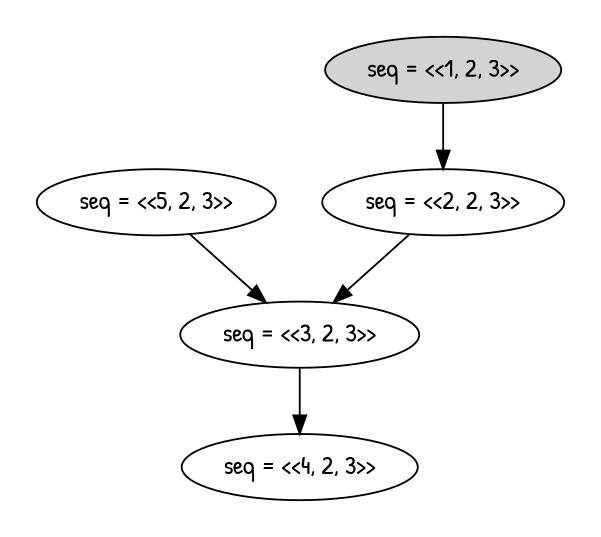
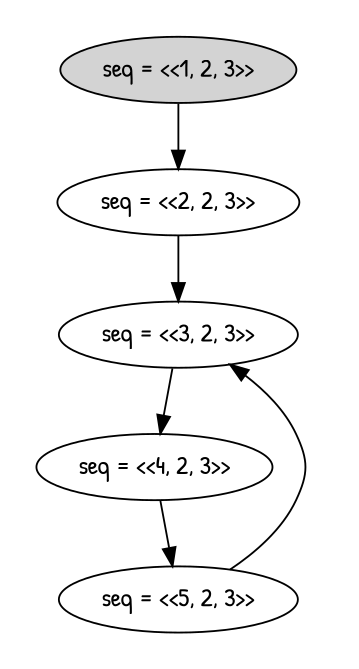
edge "seq = <<4, 2, 3>>" -> "seq = <<5, 2, 3>>": added
